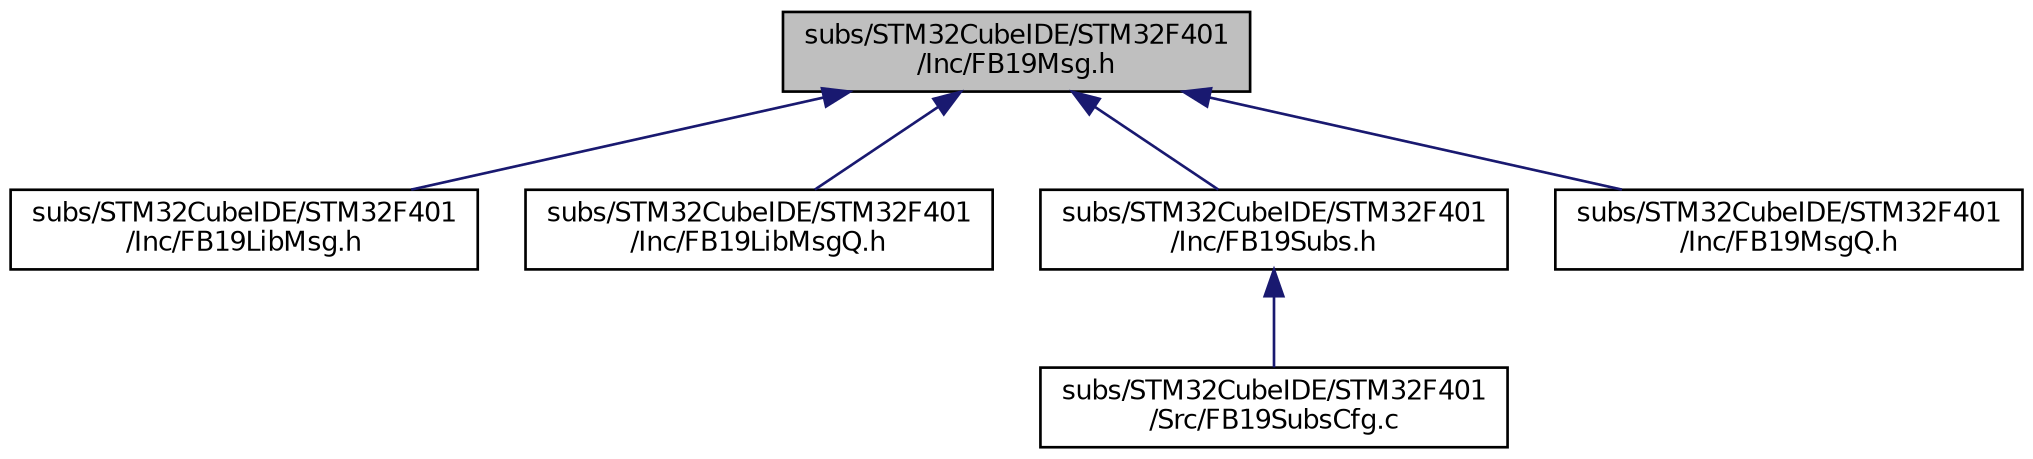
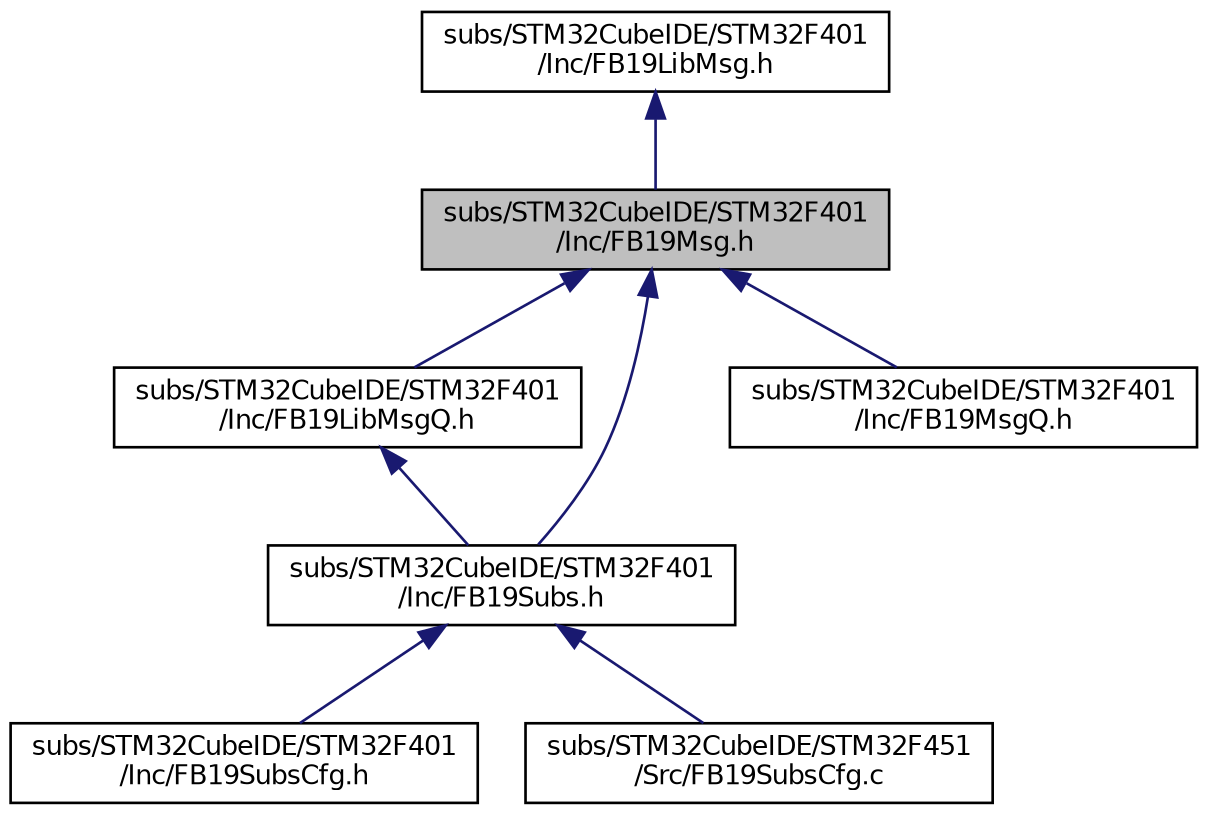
edge "subs/STM32CubeIDE/STM32F401 /Inc/FB19LibMsg.h" -> "subs/STM32CubeIDE/STM32F401 /Inc/FB19Msg.h": reversed
node "subs/STM32CubeIDE/STM32F401 /Src/FB19SubsCfg.c": label "subs/STM32CubeIDE/STM32F401 /Src/FB19SubsCfg.c" -> "subs/STM32CubeIDE/STM32F451 /Src/FB19SubsCfg.c"
edge "subs/STM32CubeIDE/STM32F401 /Inc/FB19Subs.h" -> "subs/STM32CubeIDE/STM32F401 /Inc/FB19LibMsgQ.h": added
node "subs/STM32CubeIDE/STM32F401 /Inc/FB19SubsCfg.h": added
